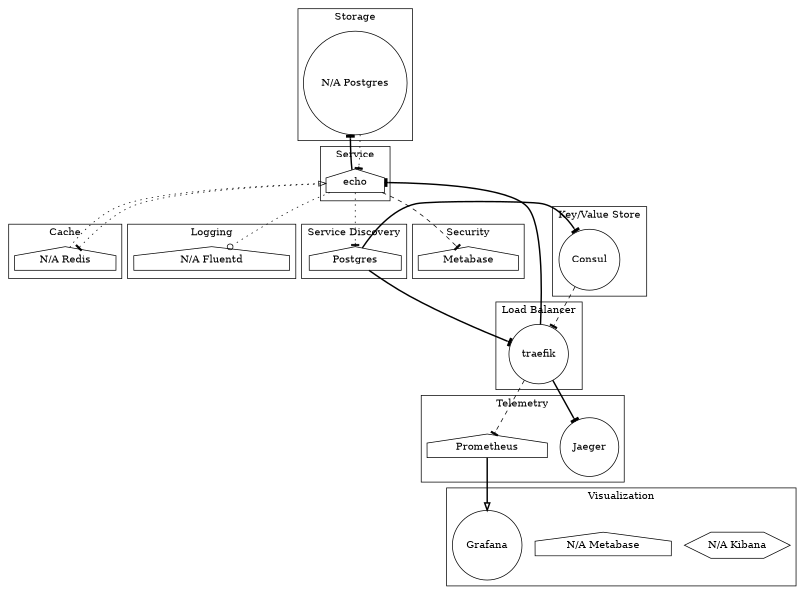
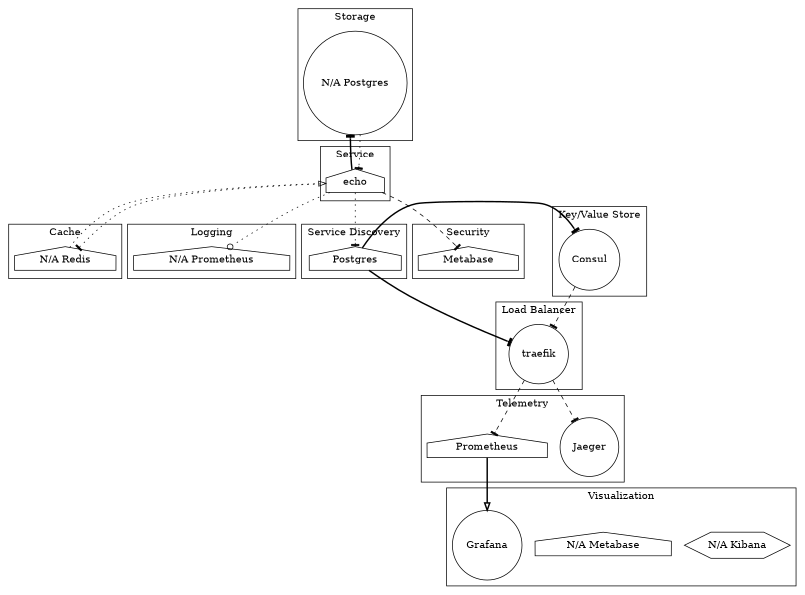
edge "traefik" -> "echo": removed
node "N/A Fluentd": label "N/A Fluentd" -> "N/A Prometheus"
edge "traefik" -> "Jaeger": style bold -> dashed
